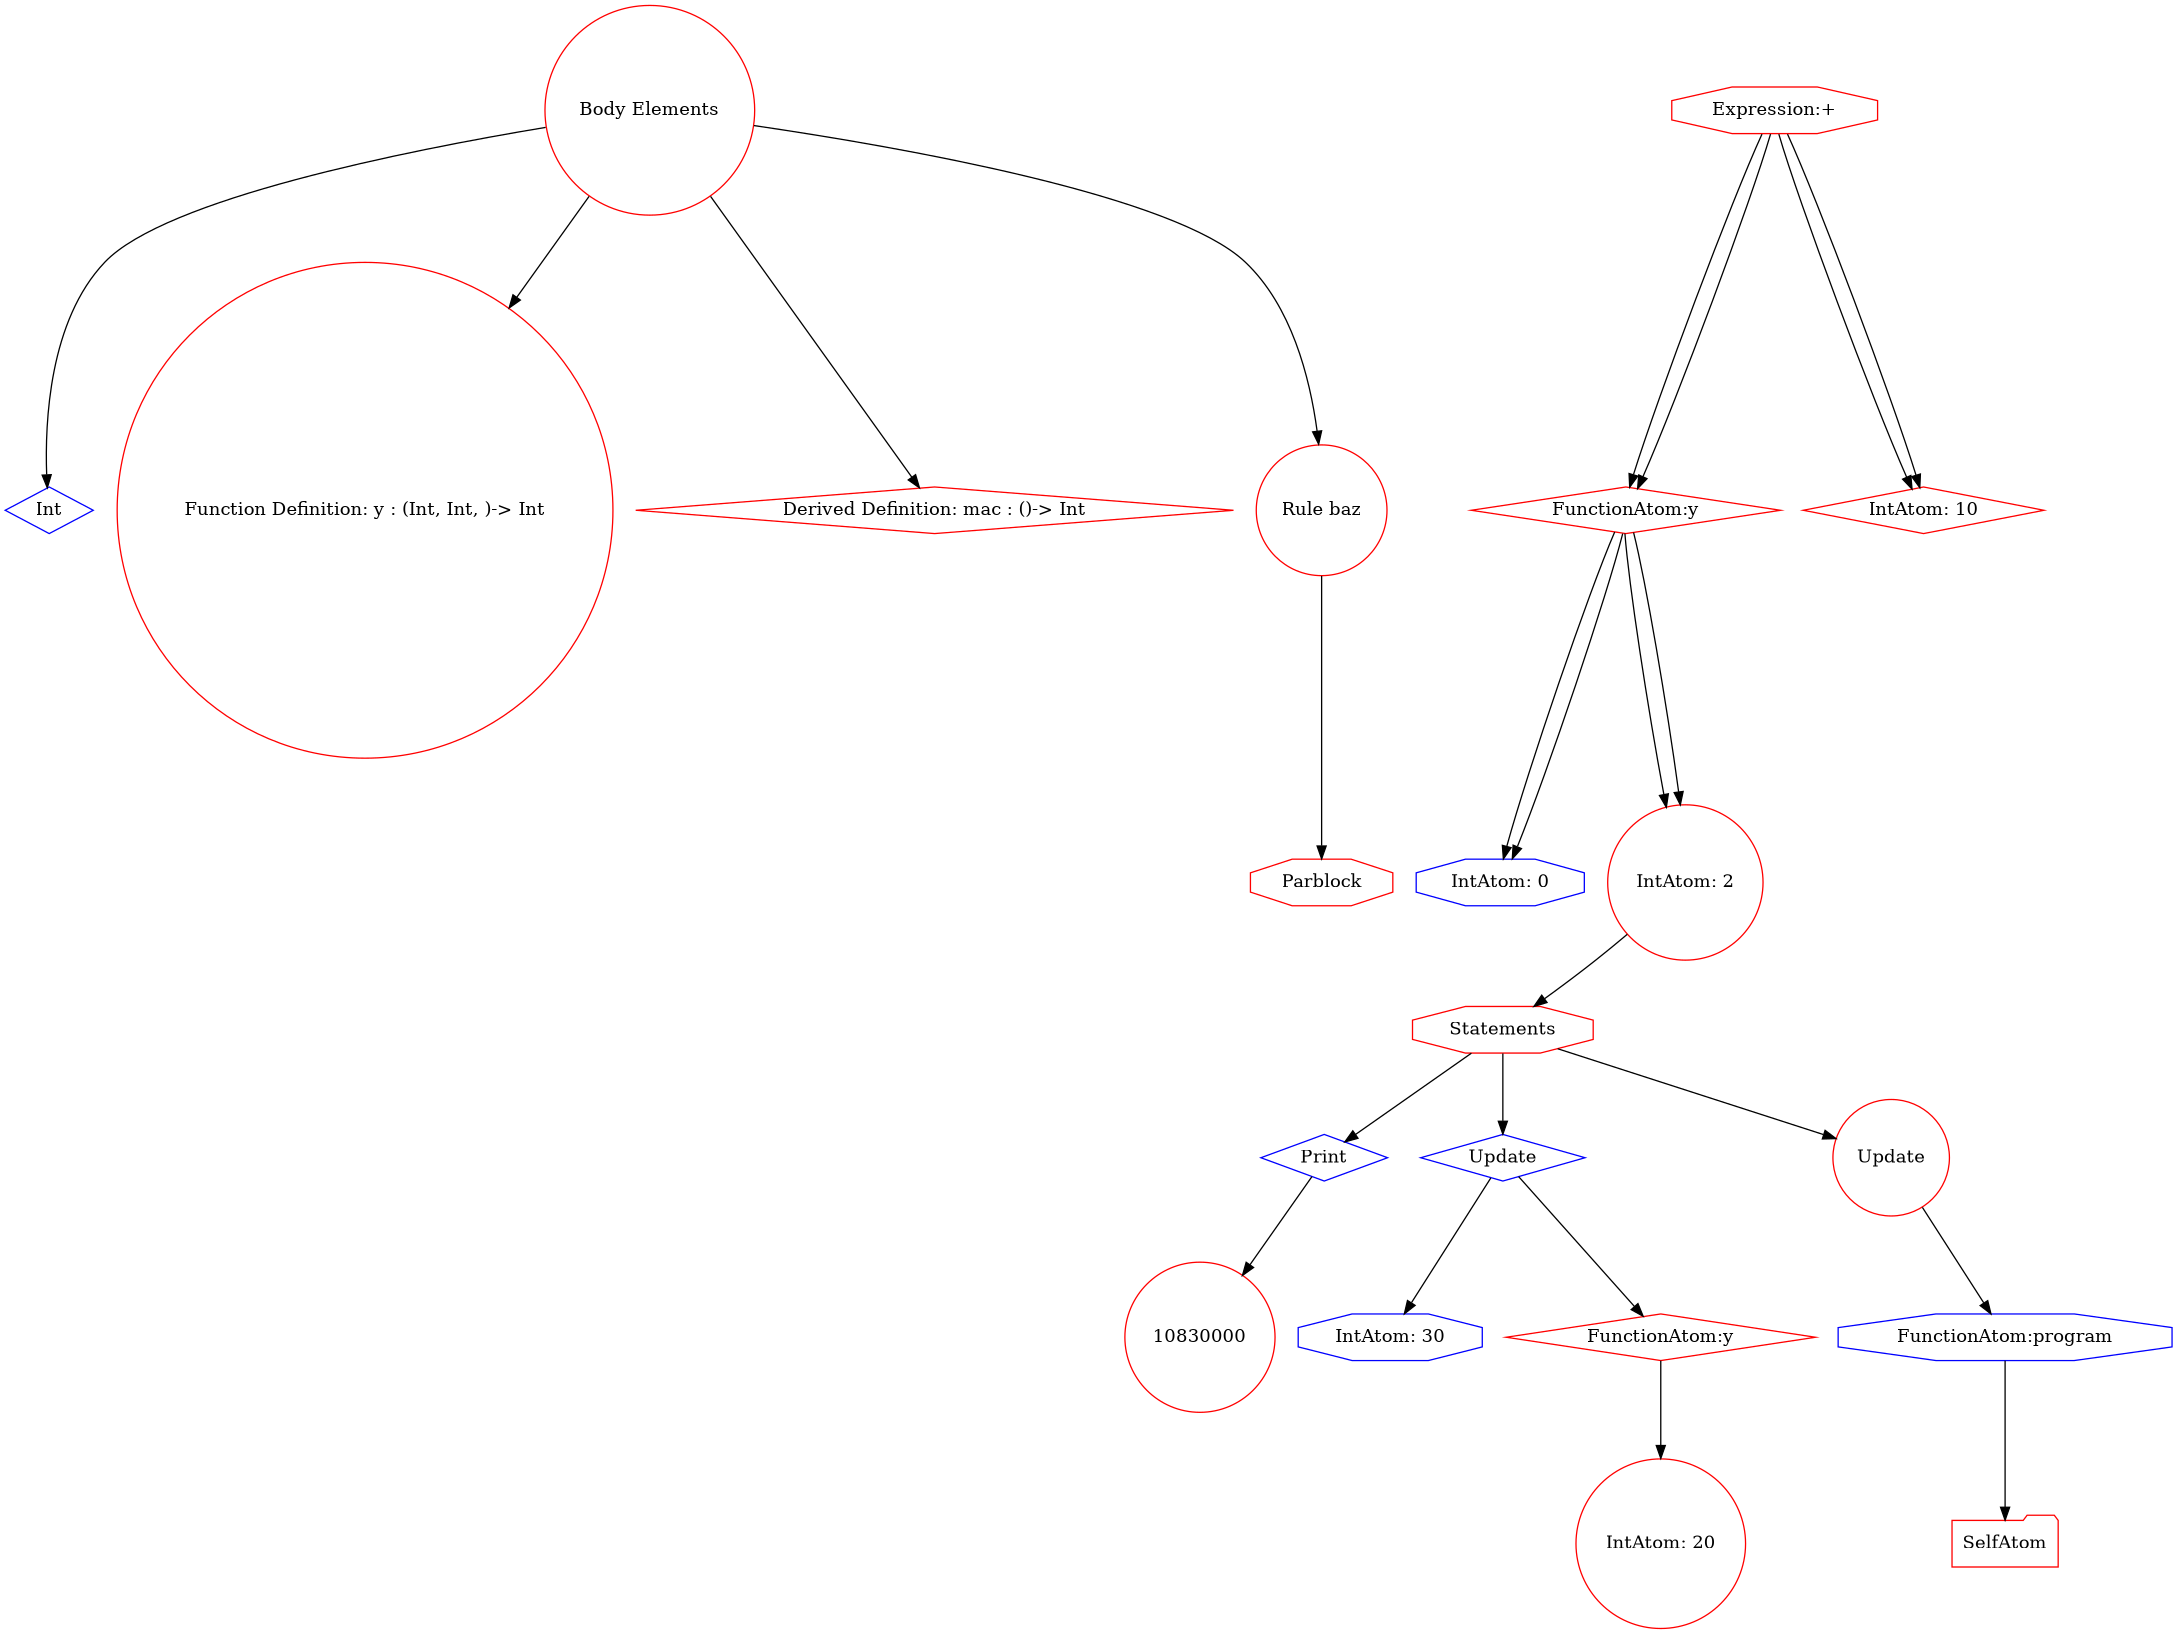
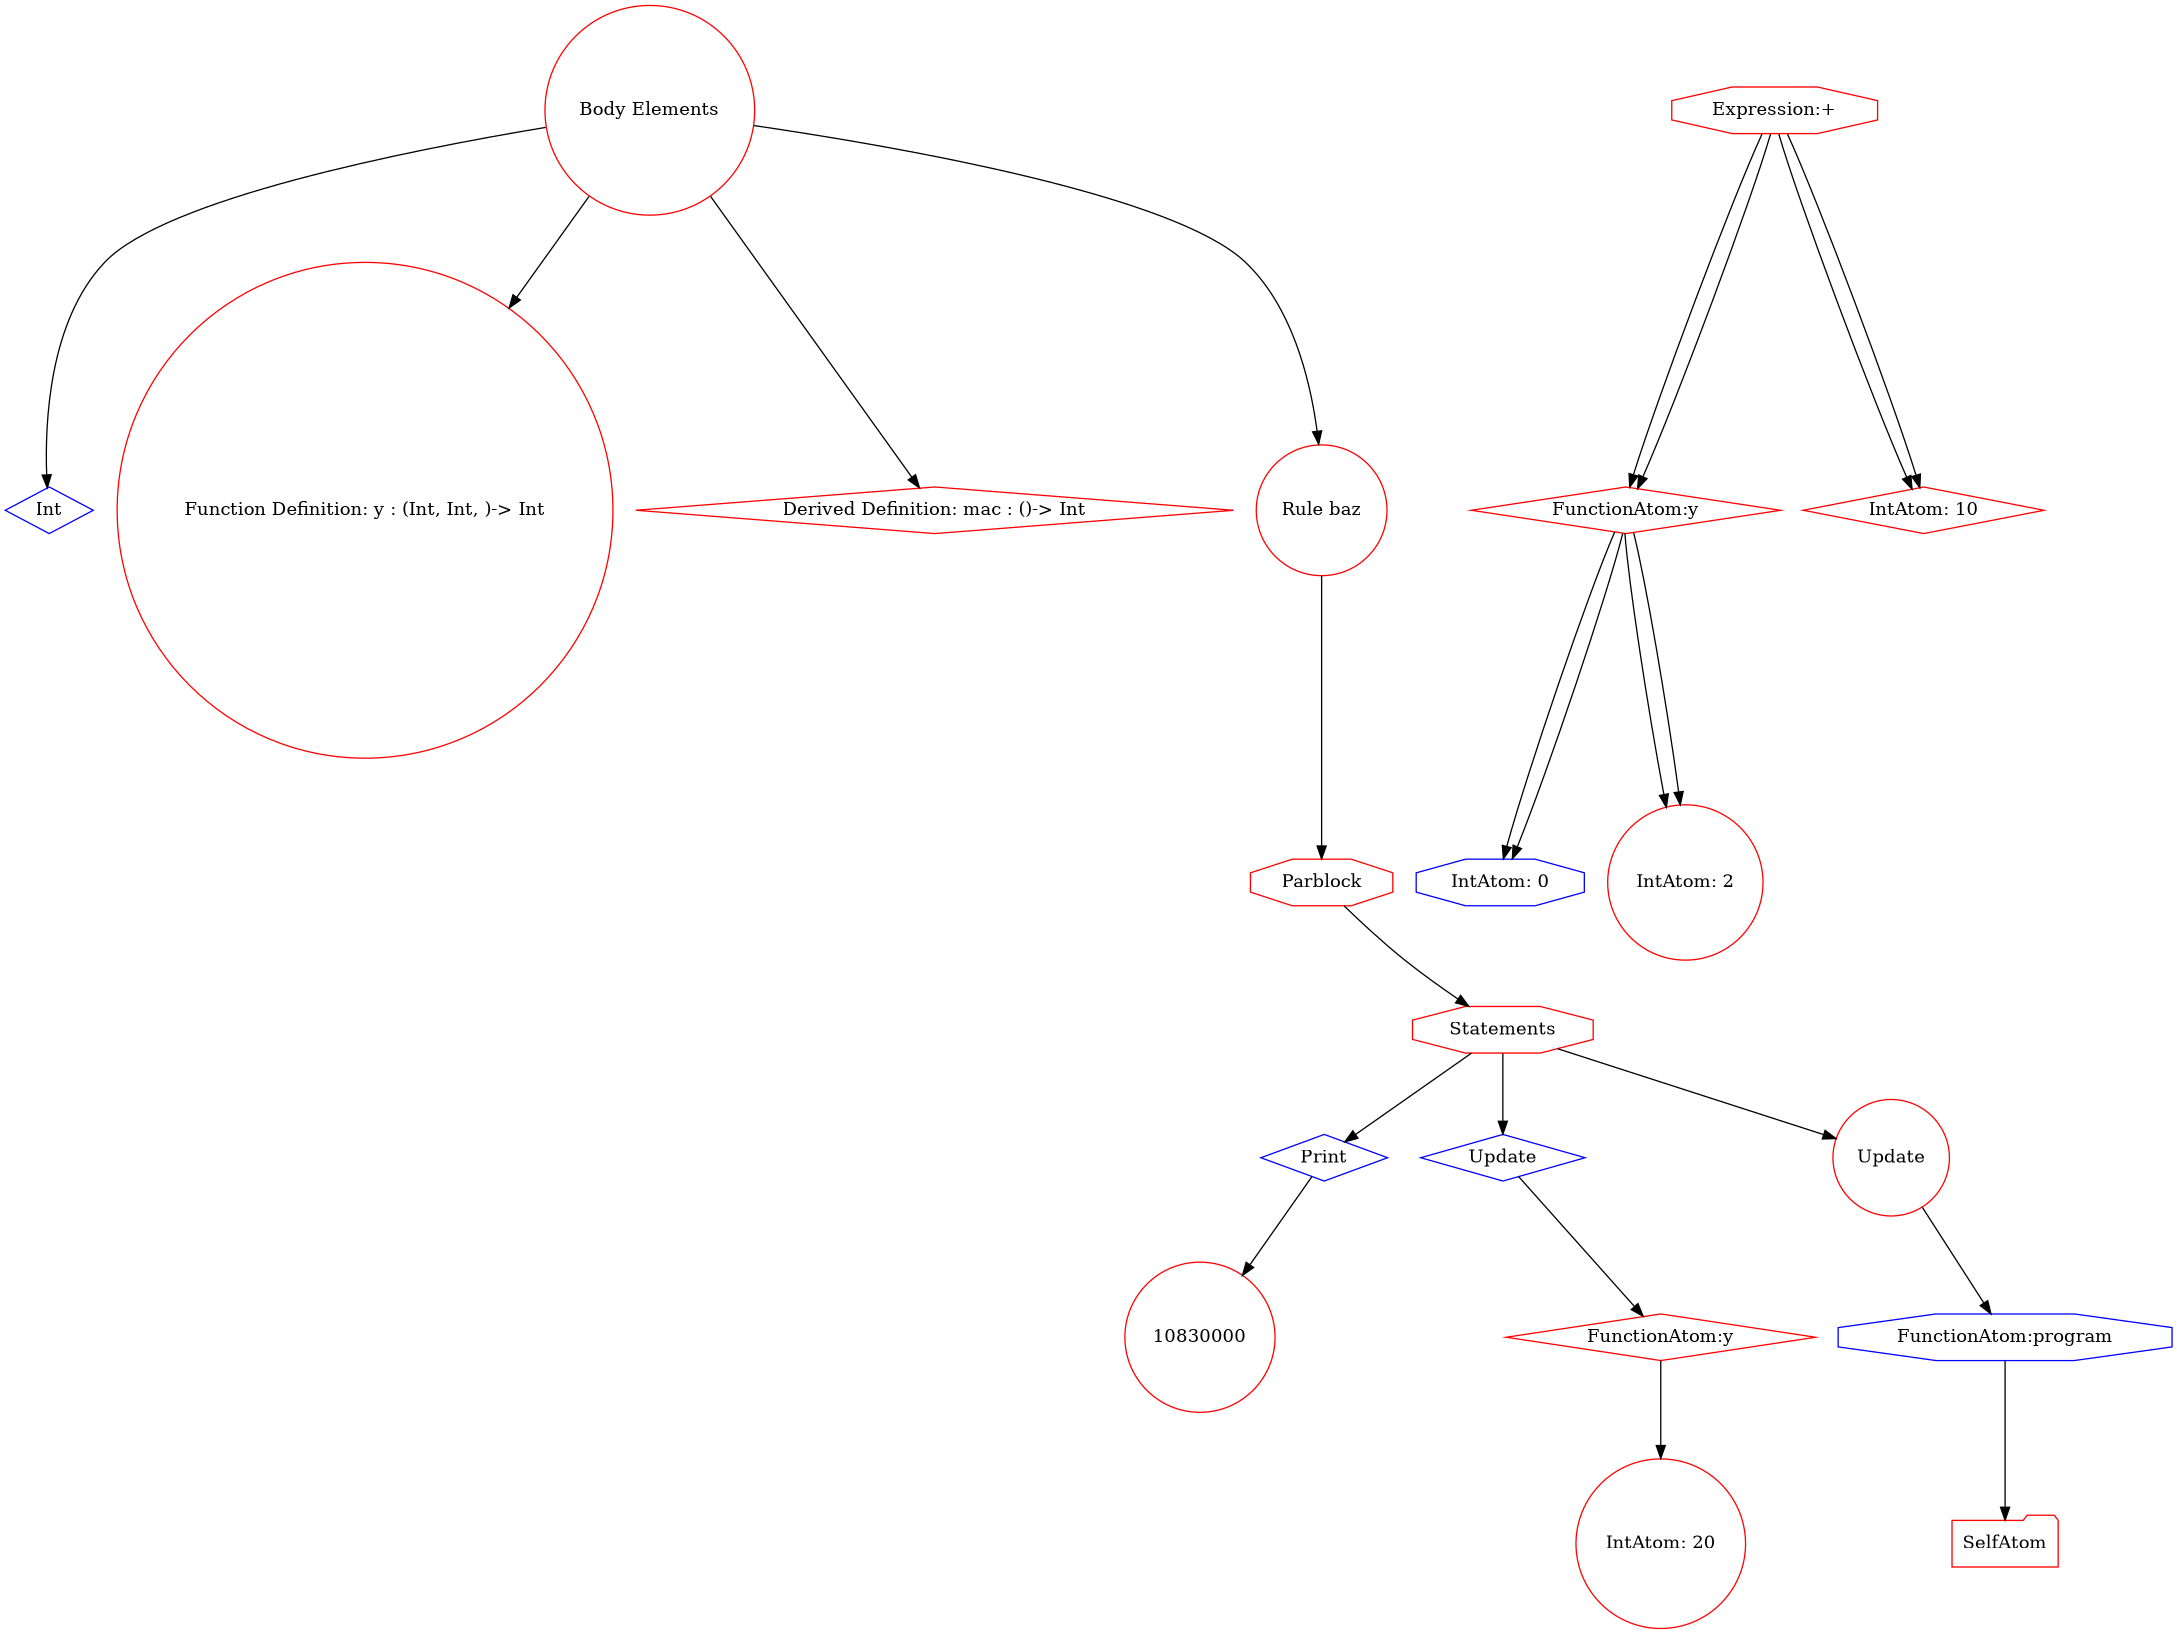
edge "IntAtom: 2" -> "Statements": now "Parblock" -> "Statements"
node "IntAtom: 30": removed
